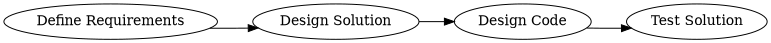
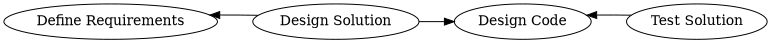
edge "Define Requirements" -> "Design Solution": reversed
edge "Design Code" -> "Test Solution": reversed
